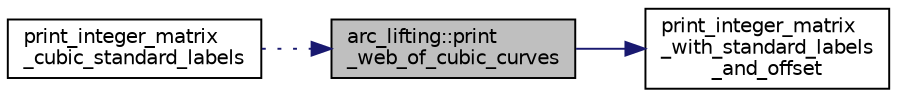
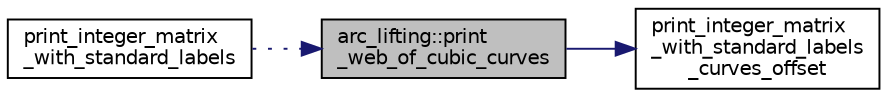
node "print_integer_matrix _cubic_standard_labels": label "print_integer_matrix _cubic_standard_labels" -> "print_integer_matrix _with_standard_labels"
node "print_integer_matrix _with_standard_labels _and_offset": label "print_integer_matrix _with_standard_labels _and_offset" -> "print_integer_matrix _with_standard_labels _curves_offset"
